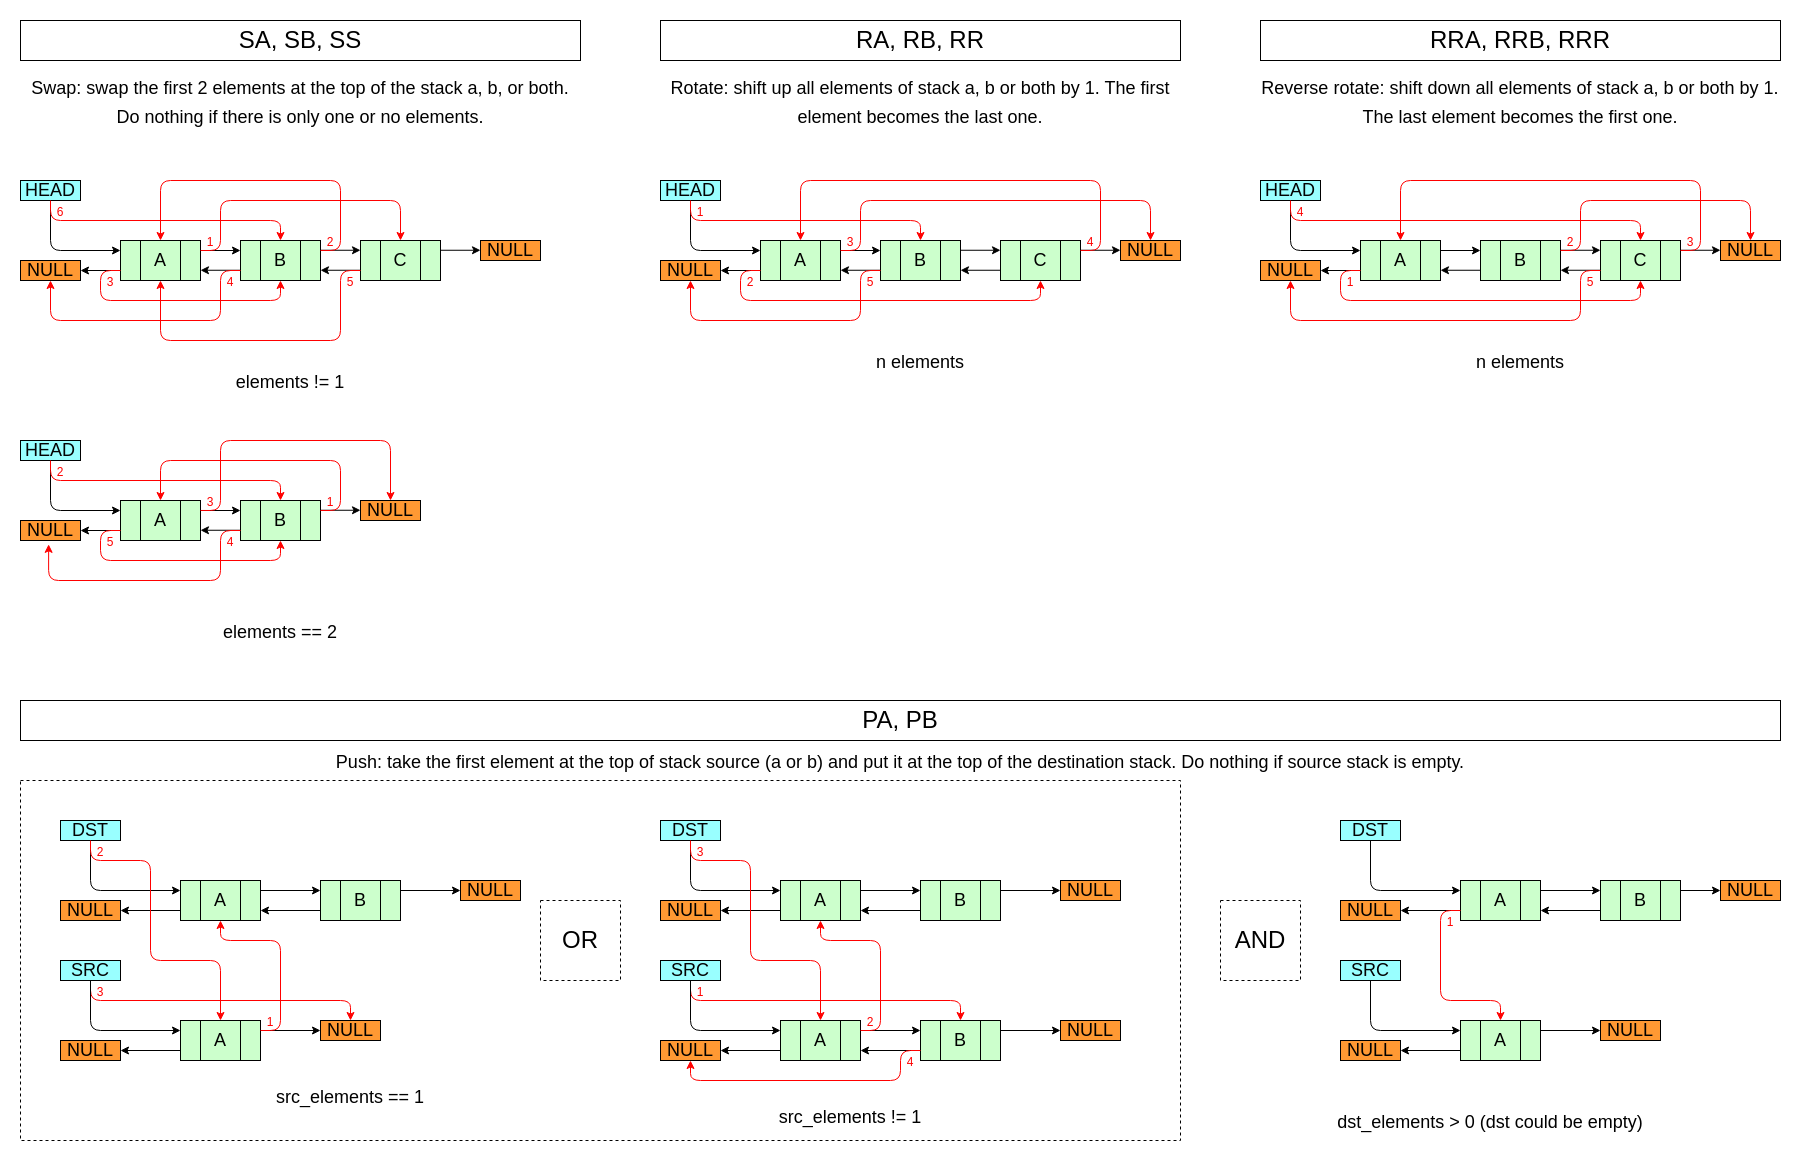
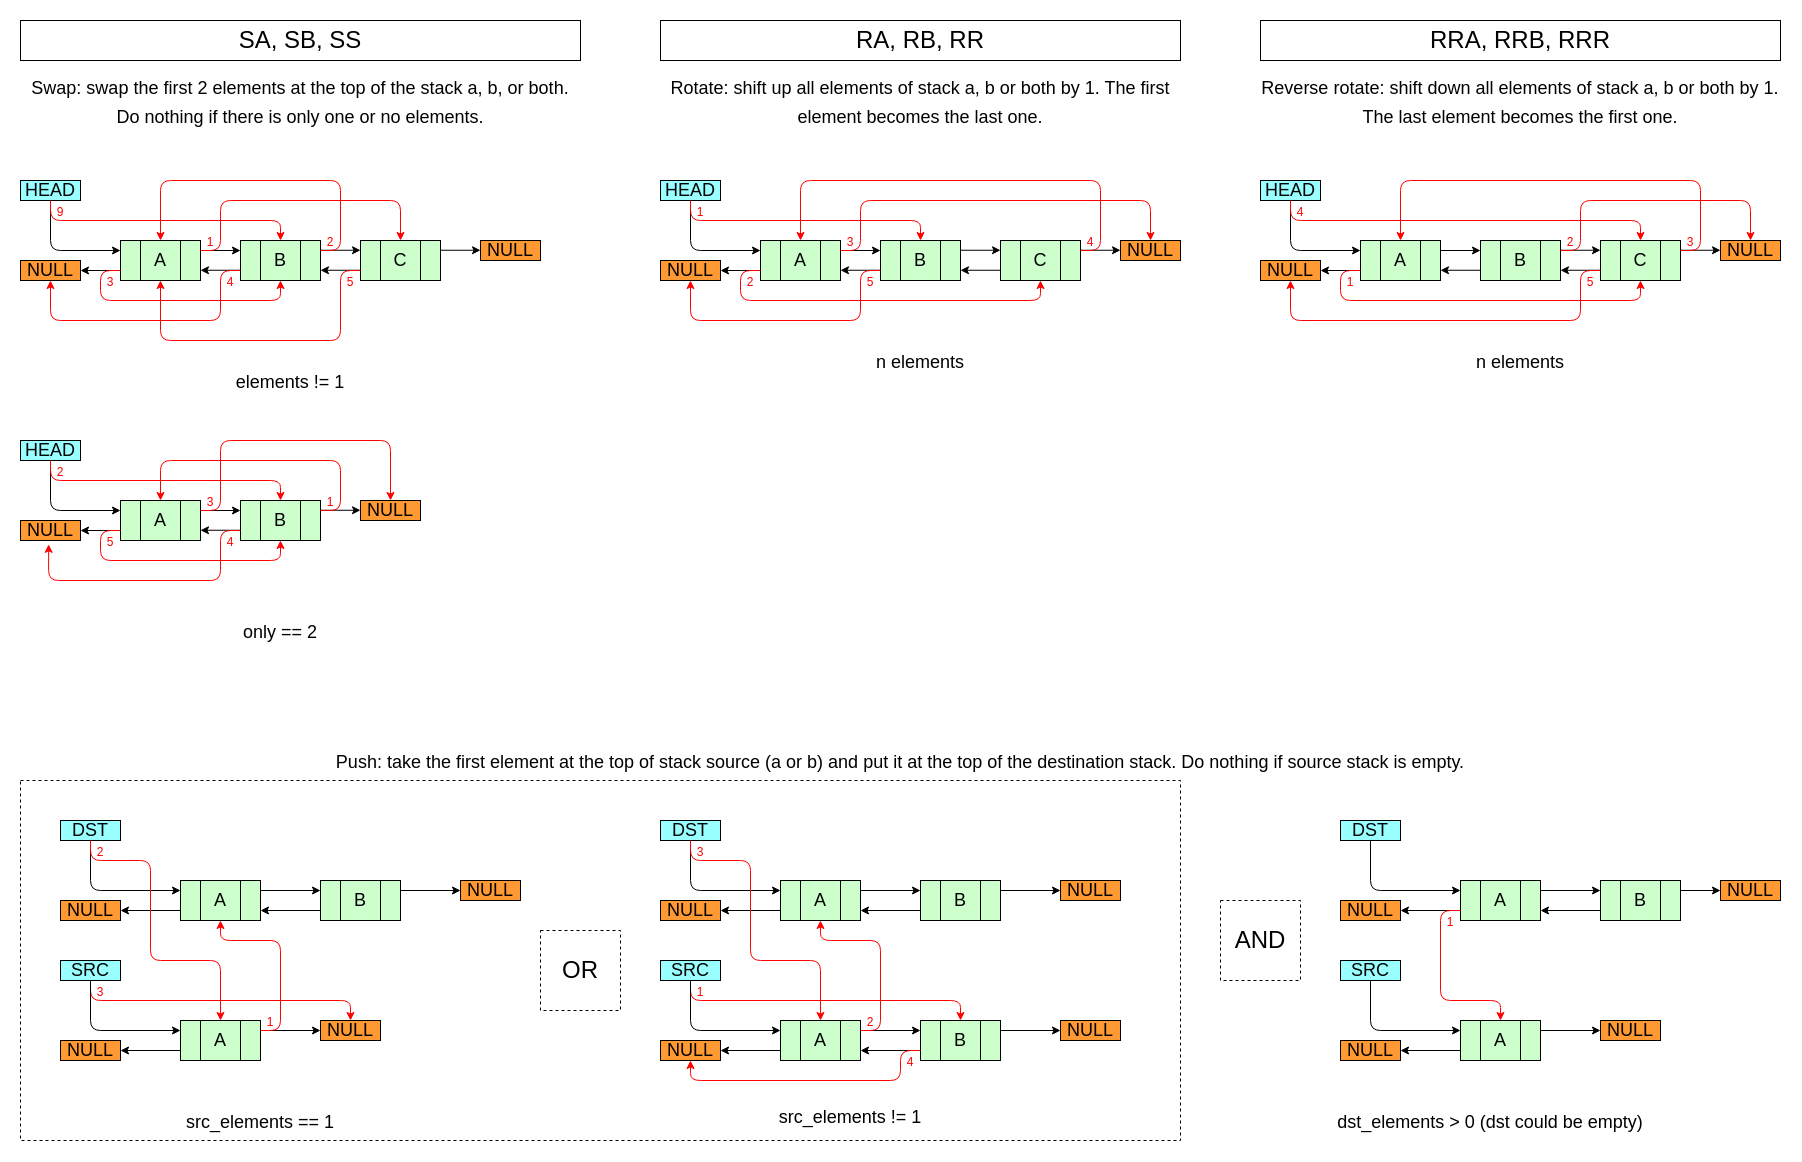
node "6": label "6" -> "9"
node "elements == 2": label "elements == 2" -> "only == 2"
node "PA, PB": removed
node "OR": moved (581, 941) -> (581, 971)
node "src_elements == 1": moved (351, 1096) -> (261, 1121)
